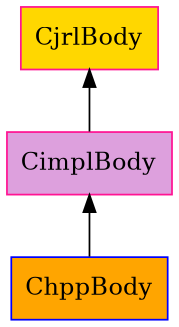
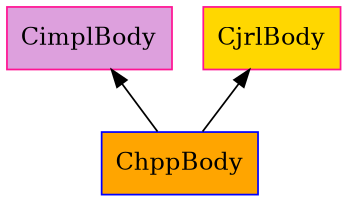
edge "CimplBody" -> "CjrlBody": now "ChppBody" -> "CjrlBody"
